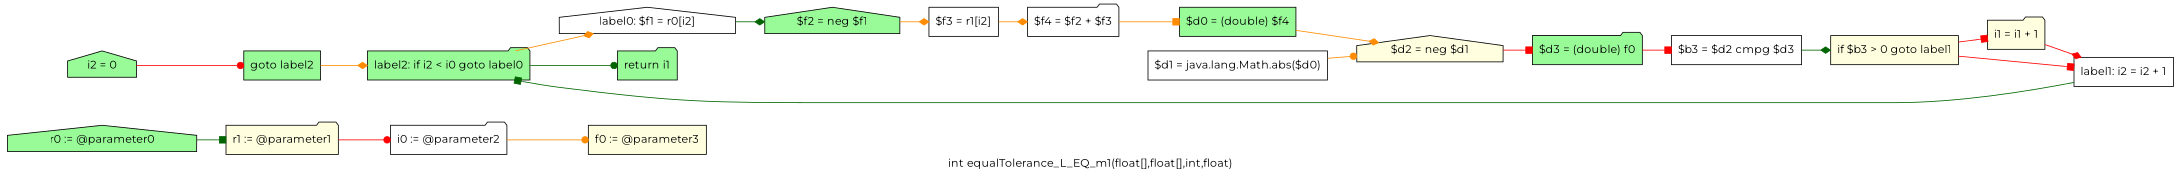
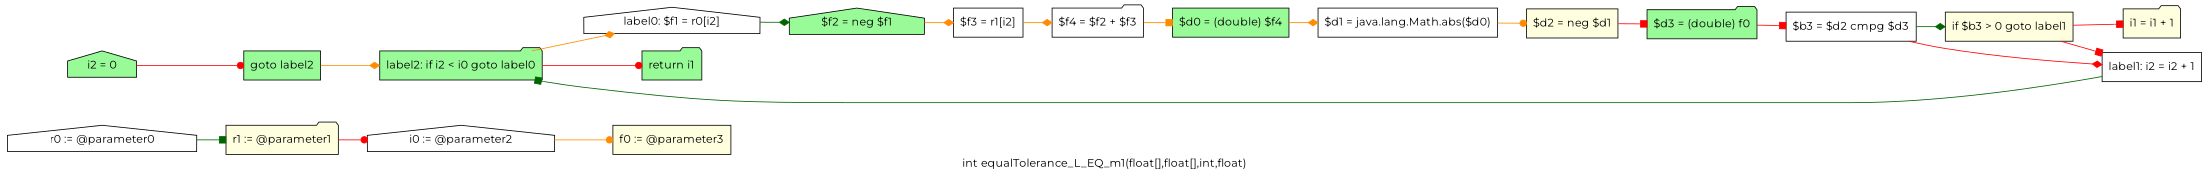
edge "$d0 = (double) $f4" -> "$d2 = neg $d1": now "$d0 = (double) $f4" -> "$d1 = java.lang.Math.abs($d0)"
edge "i1 = i1 + 1" -> "label1: i2 = i2 + 1": now "$b3 = $d2 cmpg $d3" -> "label1: i2 = i2 + 1"
node "$d2 = neg $d1": shape house -> box
edge "label2: if i2 < i0 goto label0" -> "return i1": color darkgreen -> red
node "r0 := @parameter0": fillcolor palegreen -> white
node "i0 := @parameter2": shape folder -> house
